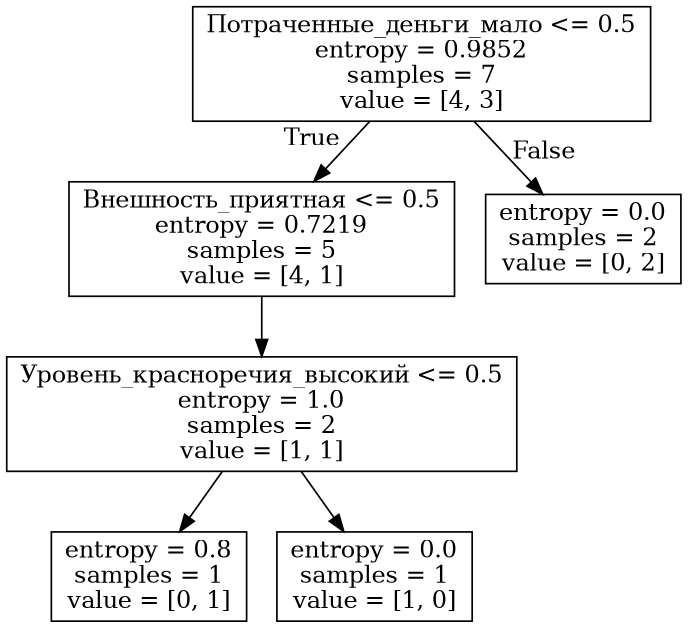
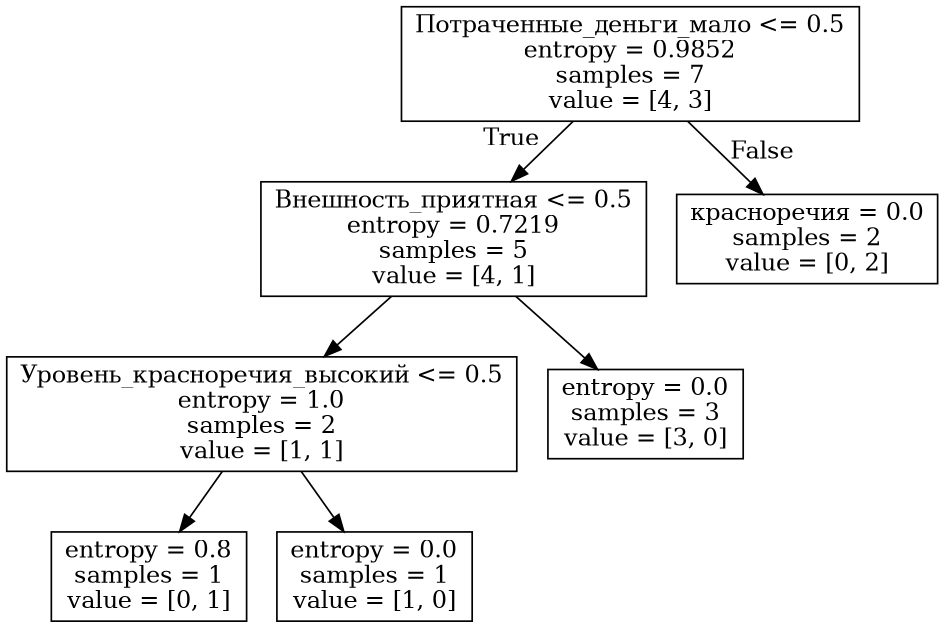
node "entropy = 0.0 samples = 2 value = [0, 2]": label "entropy = 0.0 samples = 2 value = [0, 2]" -> "красноречия = 0.0 samples = 2 value = [0, 2]"
node "entropy = 0.0 samples = 3 value = [3, 0]": added
